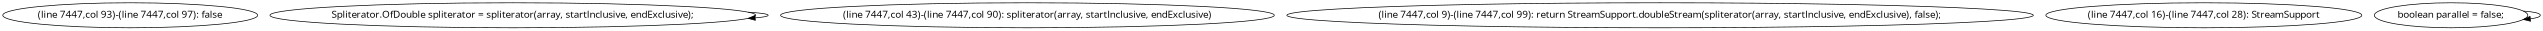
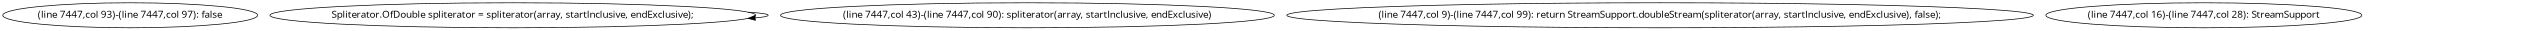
node "boolean parallel = false;": removed
